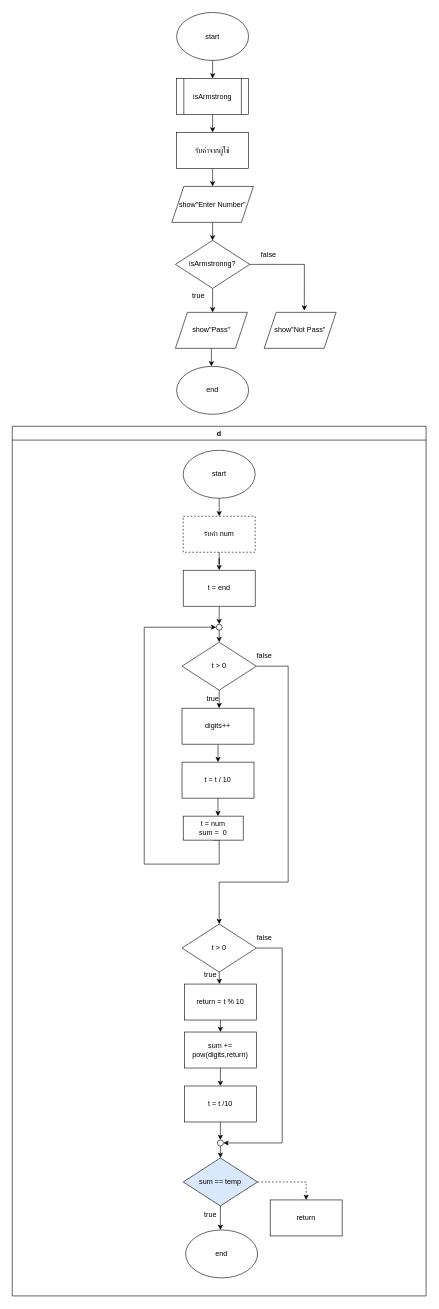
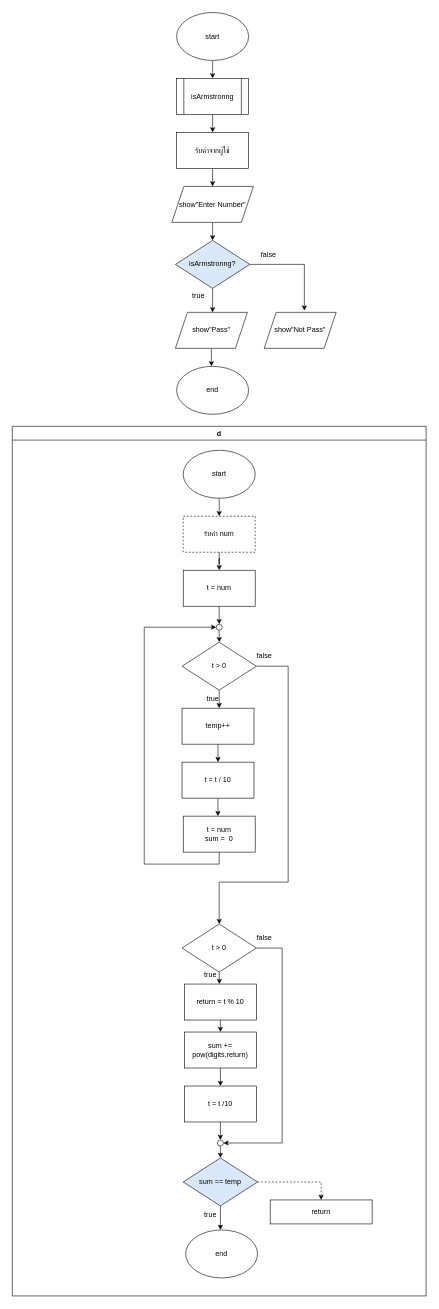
node "isArmstrong": label "isArmstrong" -> "isArmstronng"
node "isArmstronng?": fillcolor #ffffff -> #dae8fc
node "t = end": label "t = end" -> "t = num"
node "digits++": label "digits++" -> "temp++"
node "t = num sum = 0": size 60x24 -> 72x36
node "return": size 72x36 -> 102x24
